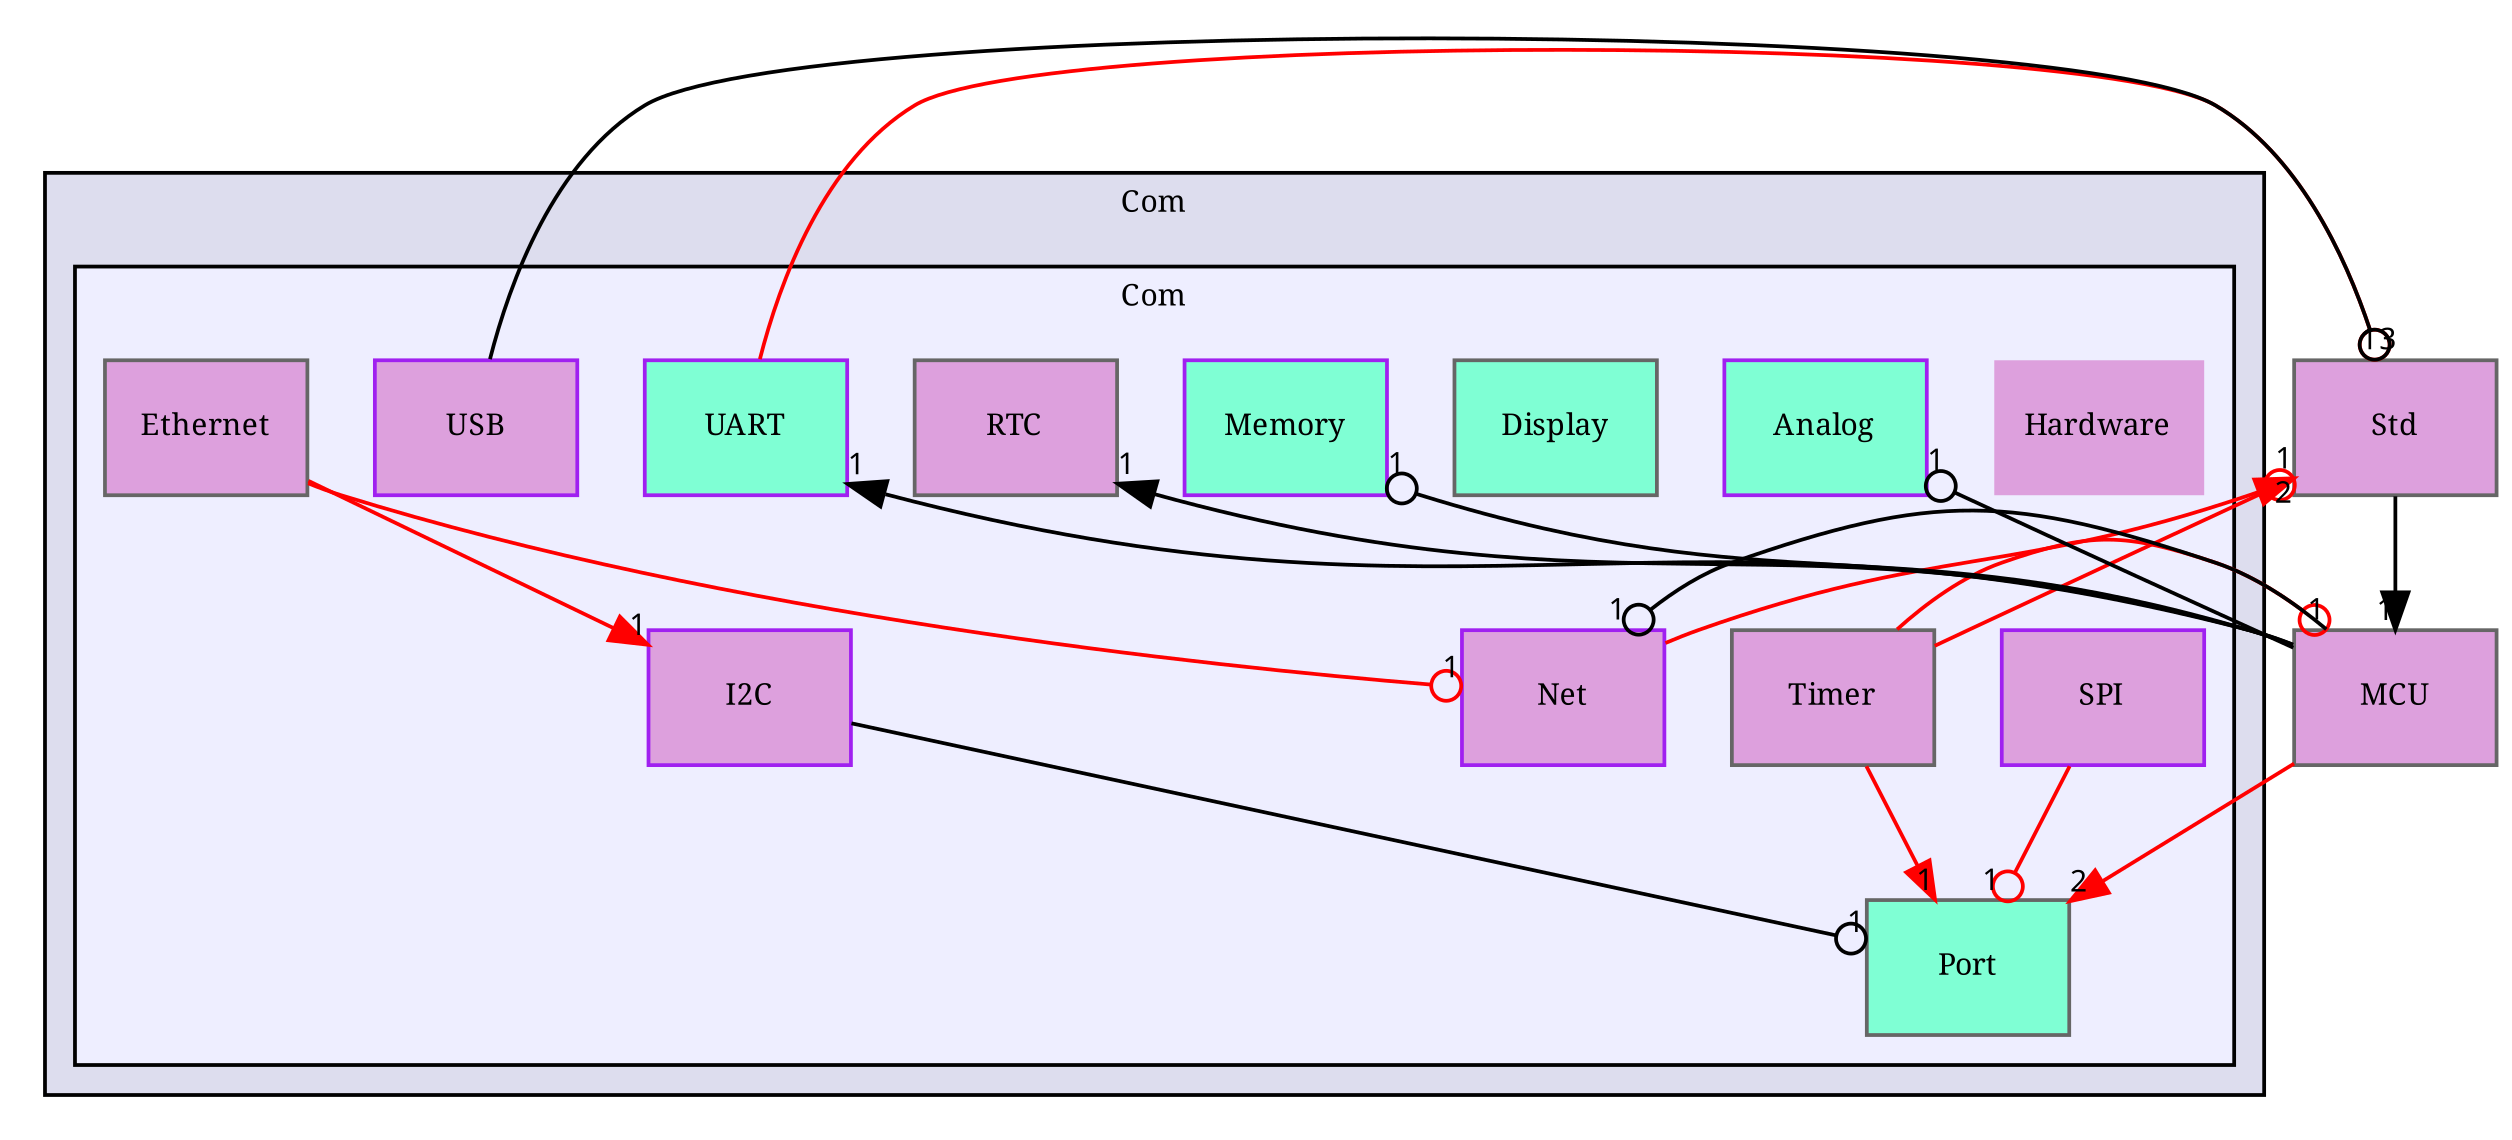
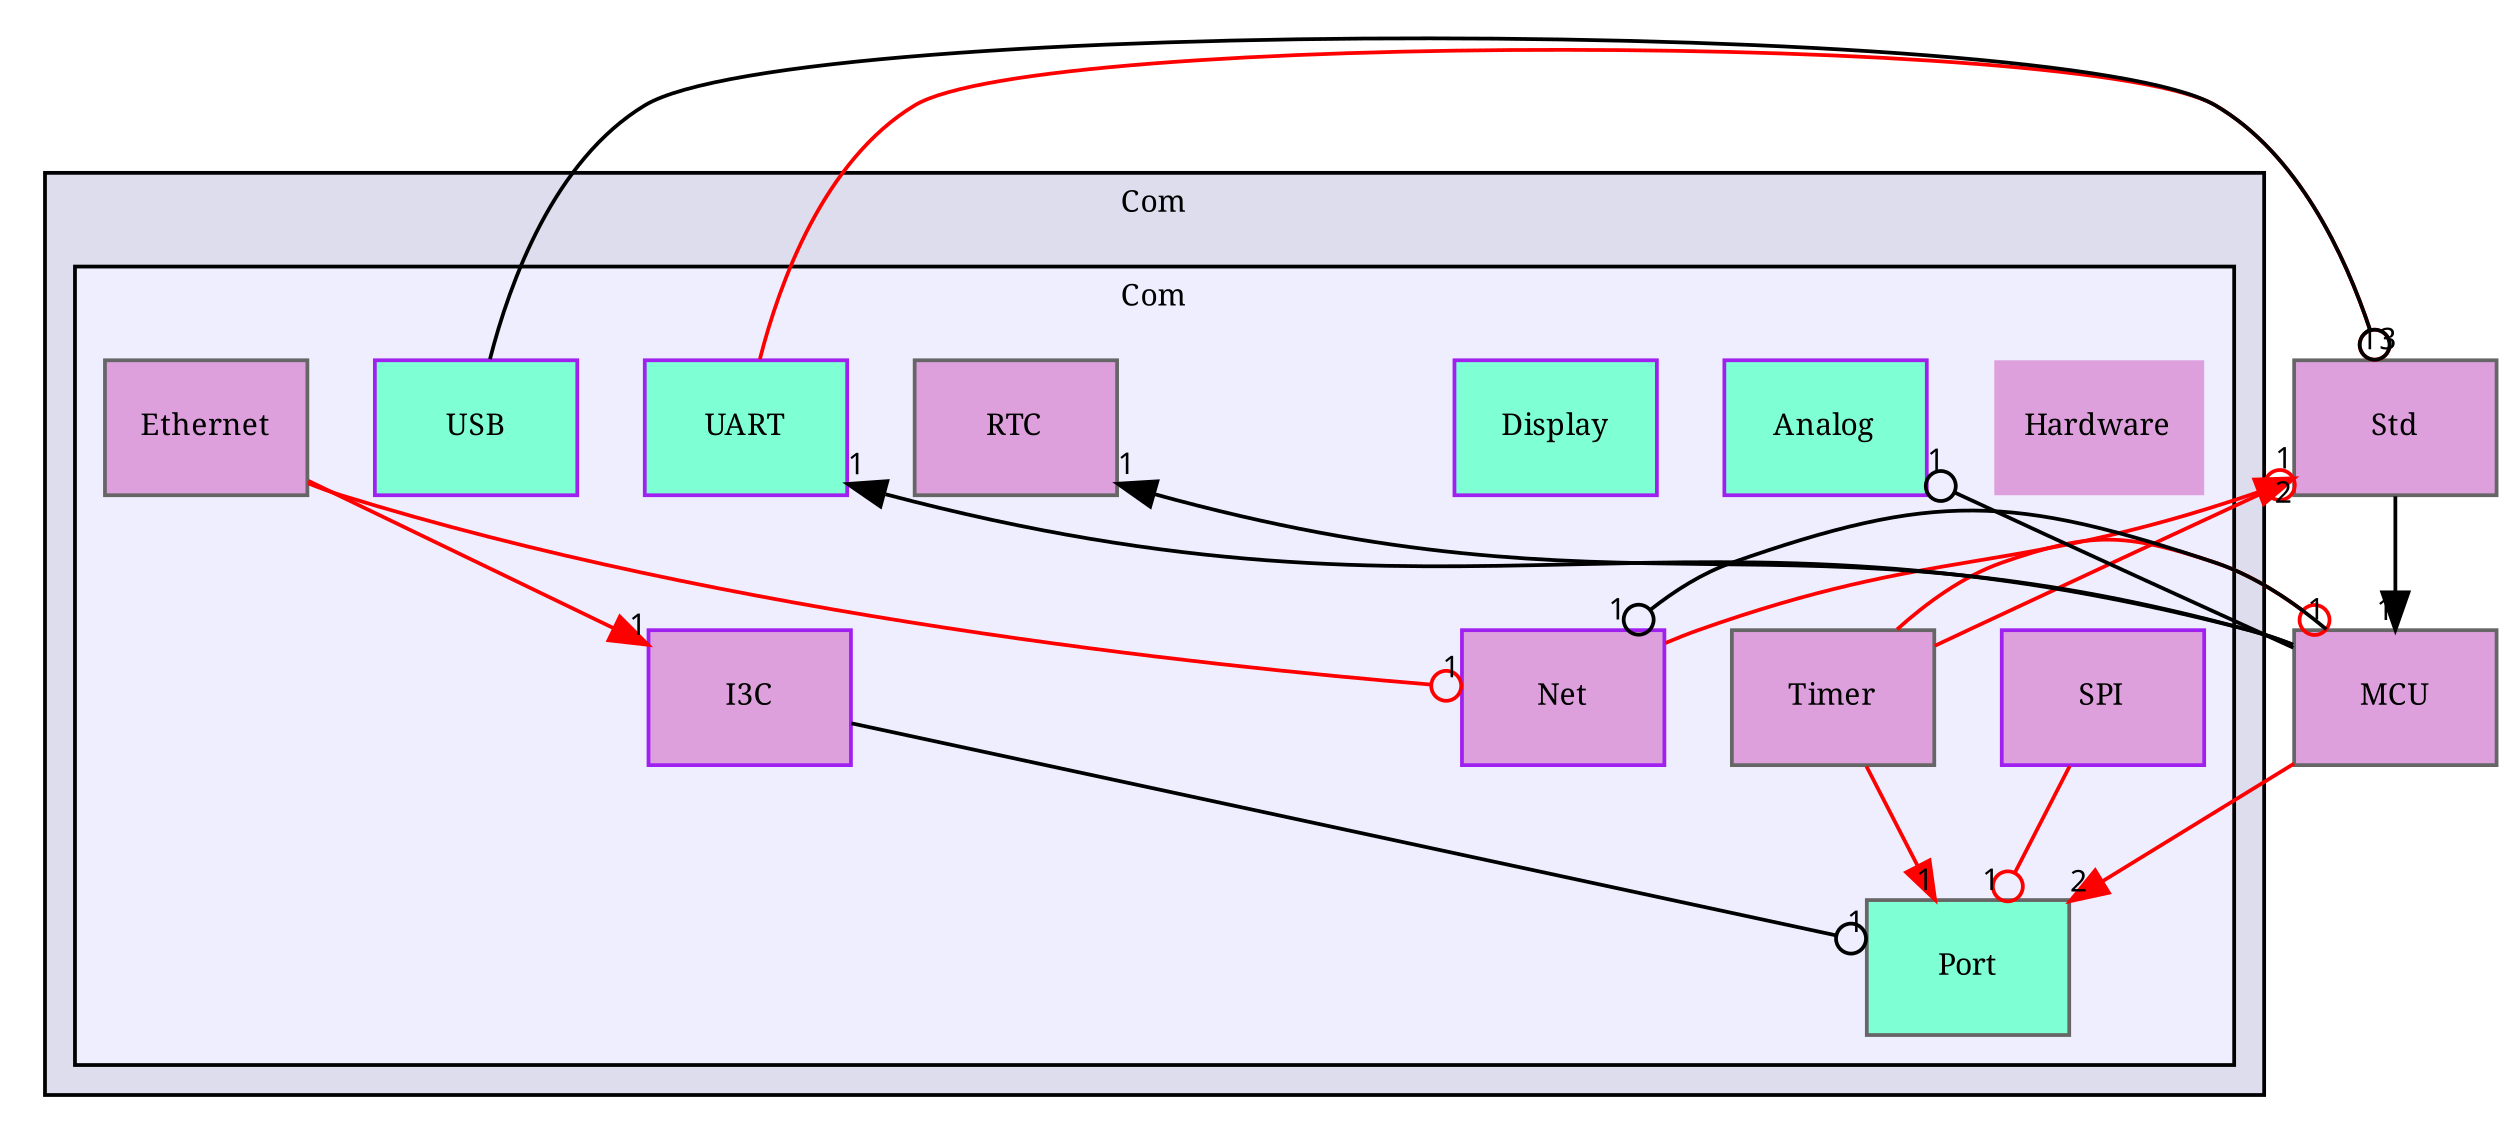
node "USB": fillcolor plum -> aquamarine
node "Memory": removed
node "Display": color gray40 -> purple
node "I2C": label "I2C" -> "I3C"
